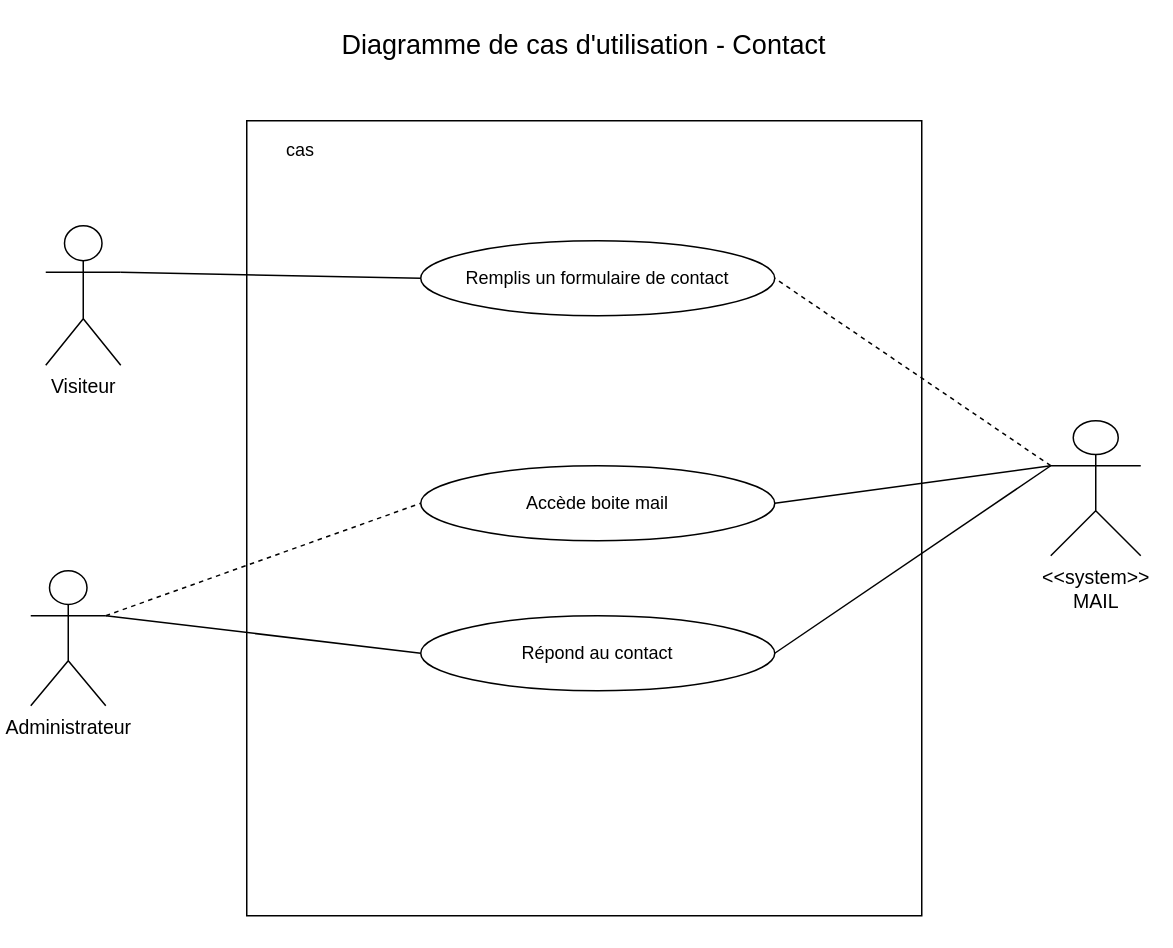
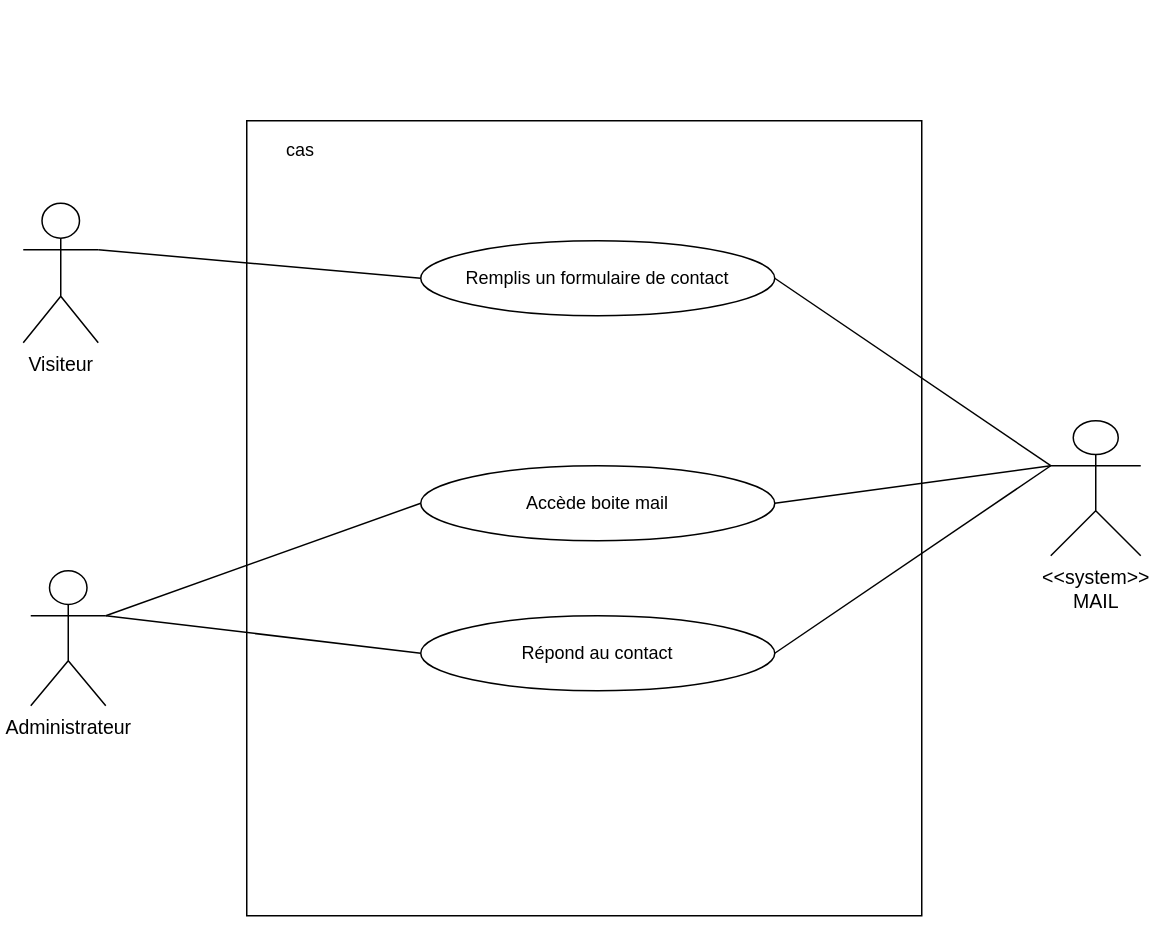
node "Diagramme de cas d'utilisation - Contact": removed
node "Visiteur": moved (83, 296) -> (61, 273)
edge "Remplis un formulaire de contact" -- "<<system>> MAIL": style dashed -> solid
edge "Accède boite mail" -- "Administrateur": style dashed -> solid
